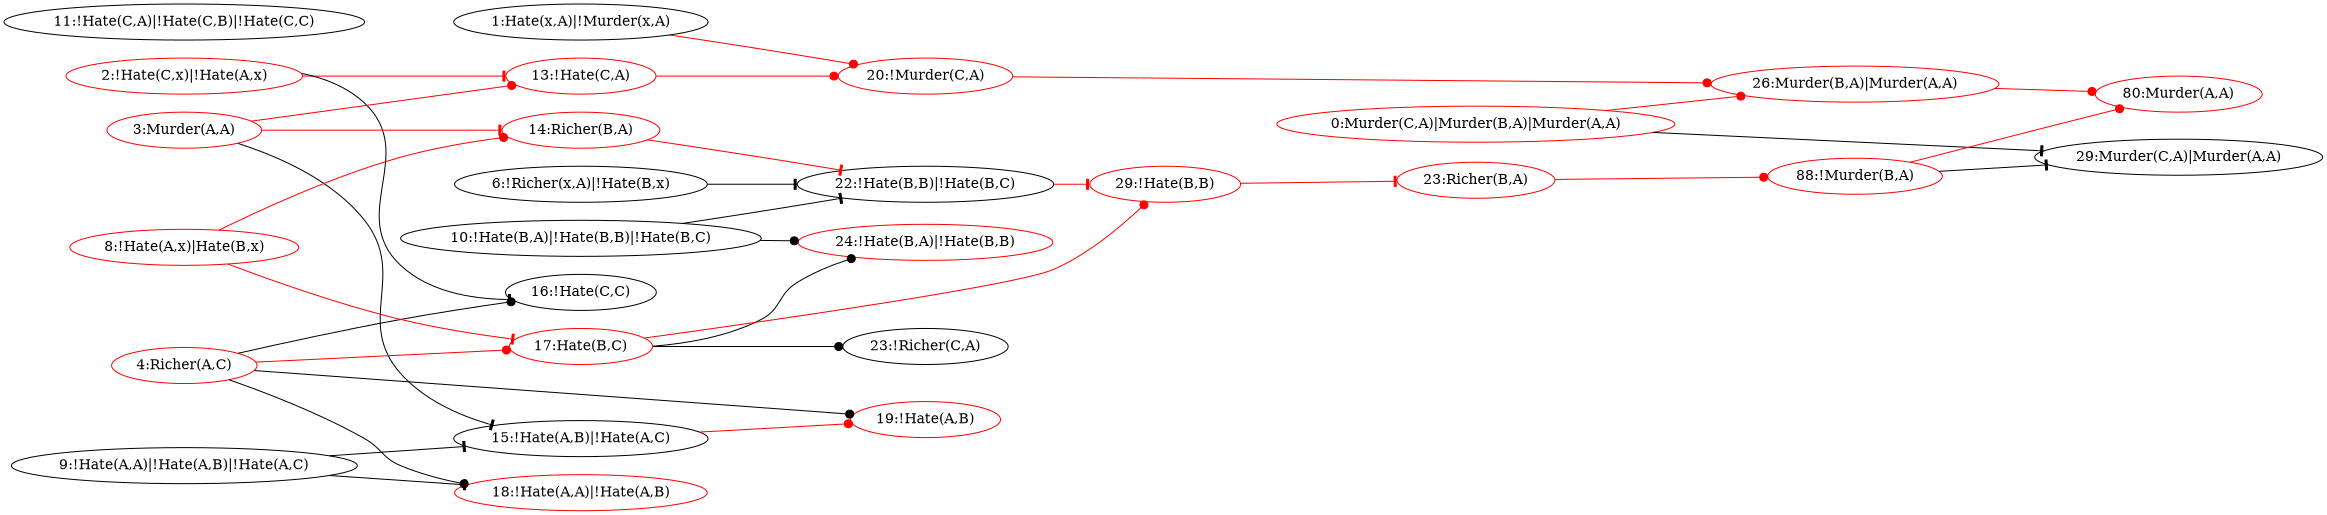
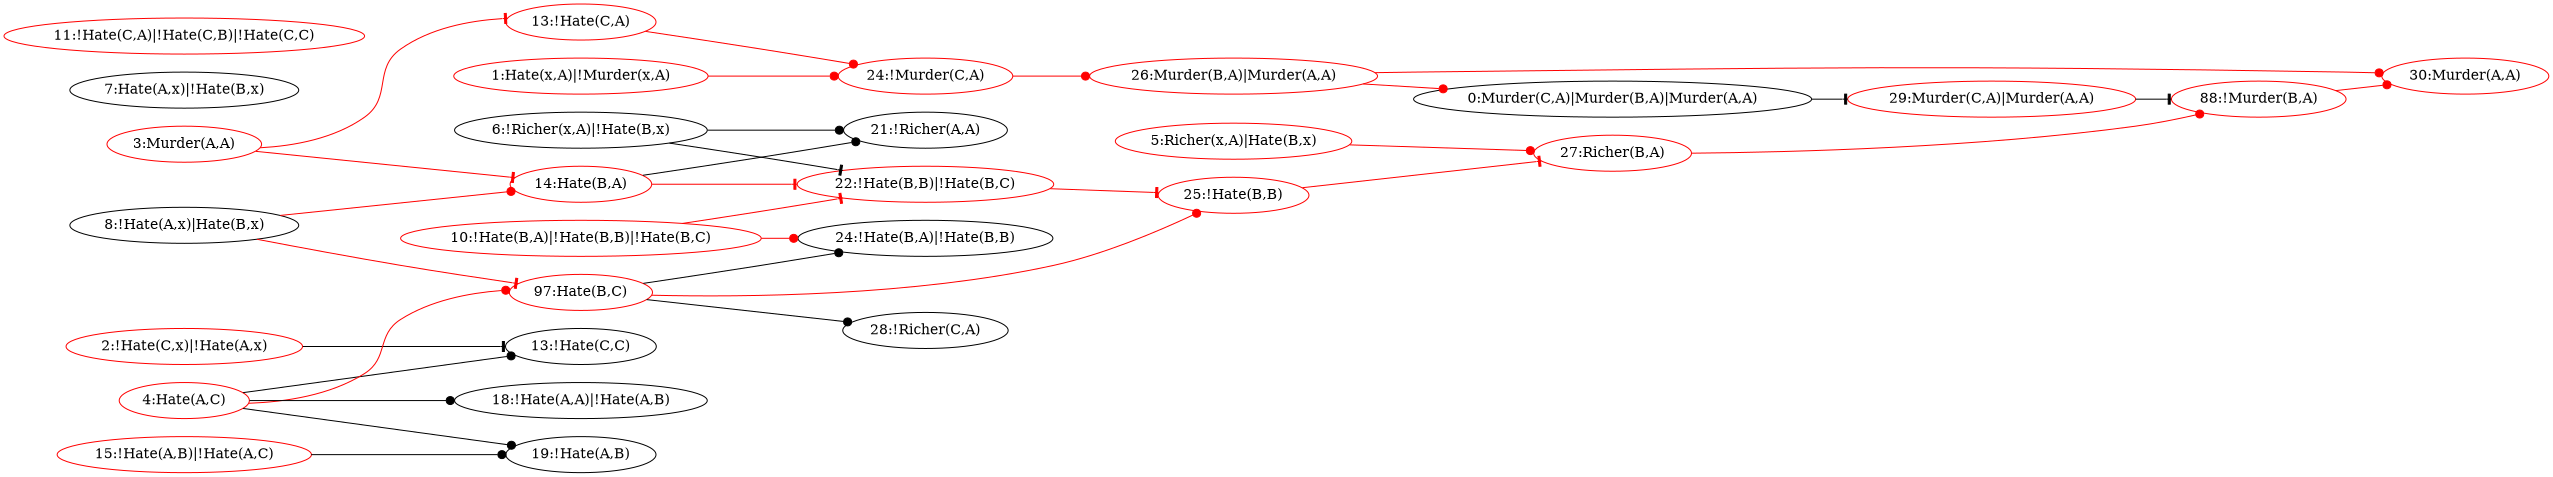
node "11:!Hate(C,A)|!Hate(C,B)|!Hate(C,C)": color black -> red
node "1:Hate(x,A)|!Murder(x,A)": color black -> red
edge "2:!Hate(C,x)|!Hate(A,x)" -> "13:!Hate(C,A)": removed
node "20:!Murder(C,A)": label "20:!Murder(C,A)" -> "24:!Murder(C,A)"
node "7:Hate(A,x)|!Hate(B,x)": added
node "80:Murder(A,A)": label "80:Murder(A,A)" -> "30:Murder(A,A)"
edge "3:Murder(A,A)" -> "13:!Hate(C,A)": arrowhead dot -> tee
edge "0:Murder(C,A)|Murder(B,A)|Murder(A,A)" -> "26:Murder(B,A)|Murder(A,A)": reversed
node "0:Murder(C,A)|Murder(B,A)|Murder(A,A)": color red -> black
node "14:Richer(B,A)": label "14:Richer(B,A)" -> "14:Hate(B,A)"
node "21:!Richer(A,A)": added
node "5:Richer(x,A)|Hate(B,x)": added
node "29:Murder(C,A)|Murder(A,A)": color black -> red
edge "88:!Murder(B,A)" -> "29:Murder(C,A)|Murder(A,A)": reversed
node "23:Richer(B,A)": label "23:Richer(B,A)" -> "27:Richer(B,A)"
node "22:!Hate(B,B)|!Hate(B,C)": color black -> red
node "29:!Hate(B,B)": label "29:!Hate(B,B)" -> "25:!Hate(B,B)"
edge "10:!Hate(B,A)|!Hate(B,B)|!Hate(B,C)" -> "22:!Hate(B,B)|!Hate(B,C)": color black -> red
node "10:!Hate(B,A)|!Hate(B,B)|!Hate(B,C)": color black -> red
edge "10:!Hate(B,A)|!Hate(B,B)|!Hate(B,C)" -> "24:!Hate(B,A)|!Hate(B,B)": color black -> red
node "24:!Hate(B,A)|!Hate(B,B)": color red -> black
node "8:!Hate(A,x)|Hate(B,x)": color red -> black
edge "3:Murder(A,A)" -> "15:!Hate(A,B)|!Hate(A,C)": removed
node "16:!Hate(C,C)": label "16:!Hate(C,C)" -> "13:!Hate(C,C)"
node "17:Hate(B,C)": label "17:Hate(B,C)" -> "97:Hate(B,C)"
node "23:!Richer(C,A)": label "23:!Richer(C,A)" -> "28:!Richer(C,A)"
node "4:Richer(A,C)": label "4:Richer(A,C)" -> "4:Hate(A,C)"
node "19:!Hate(A,B)": color red -> black
edge "15:!Hate(A,B)|!Hate(A,C)" -> "19:!Hate(A,B)": color red -> black
node "15:!Hate(A,B)|!Hate(A,C)": color black -> red
node "9:!Hate(A,A)|!Hate(A,B)|!Hate(A,C)": removed
node "18:!Hate(A,A)|!Hate(A,B)": color red -> black
